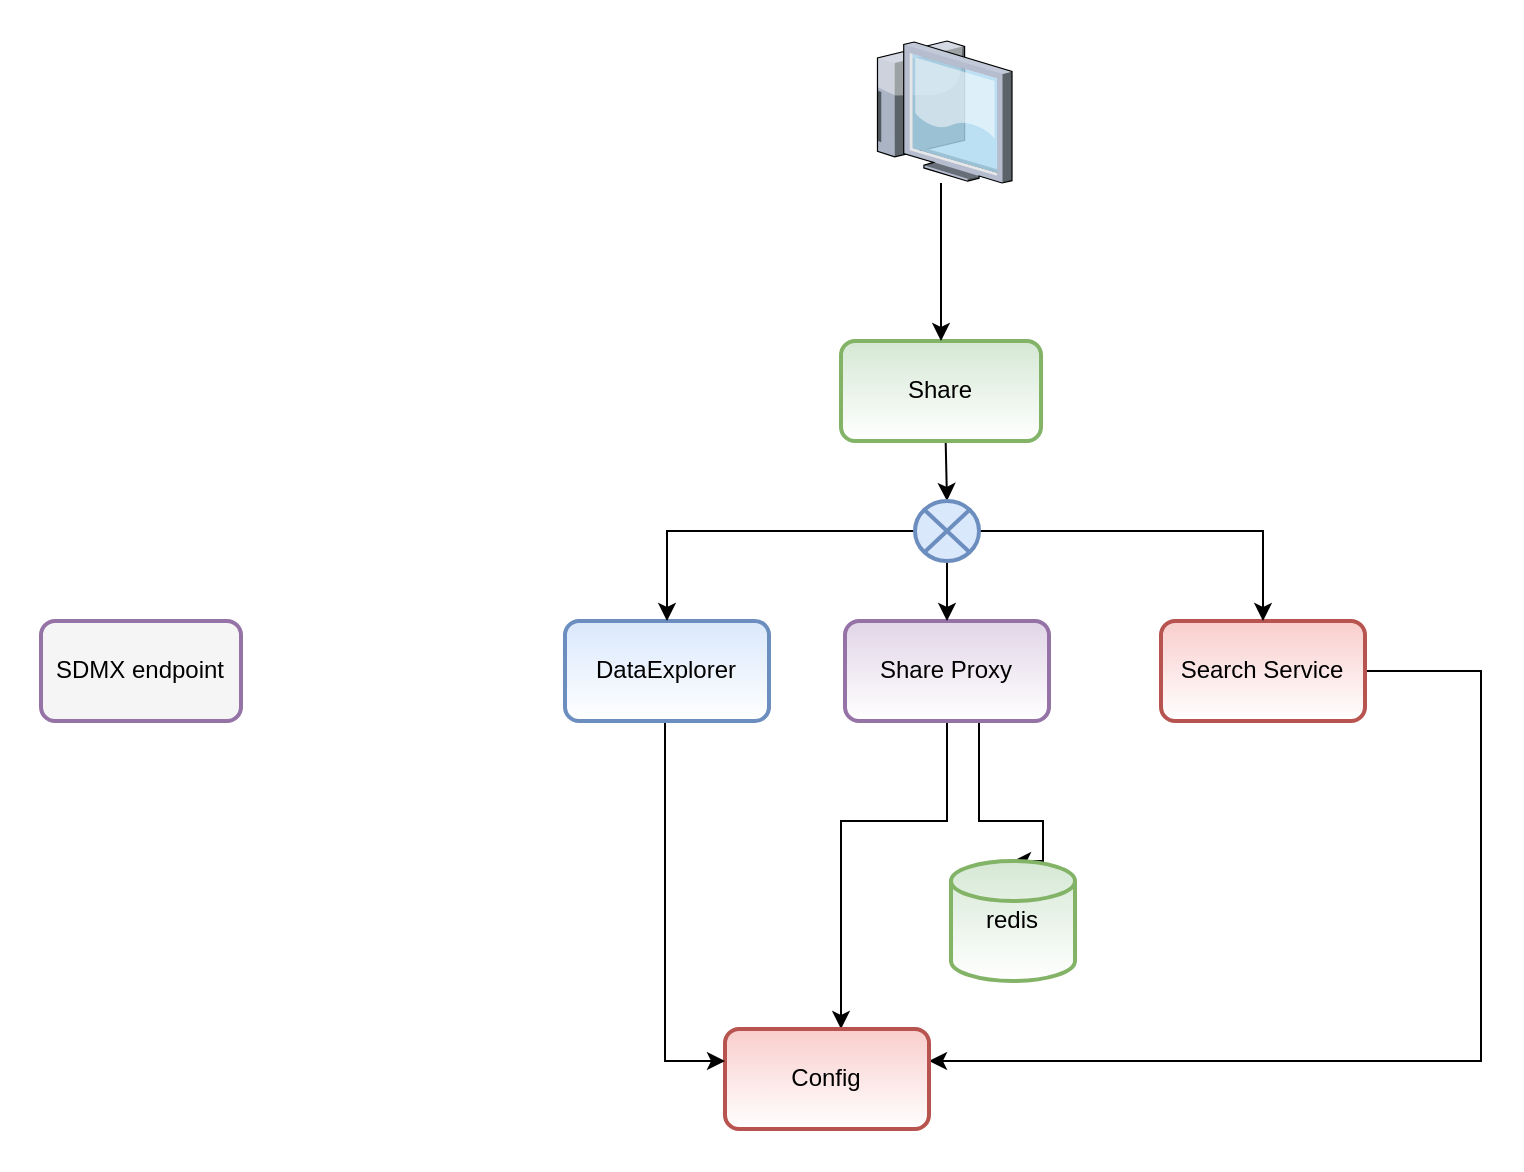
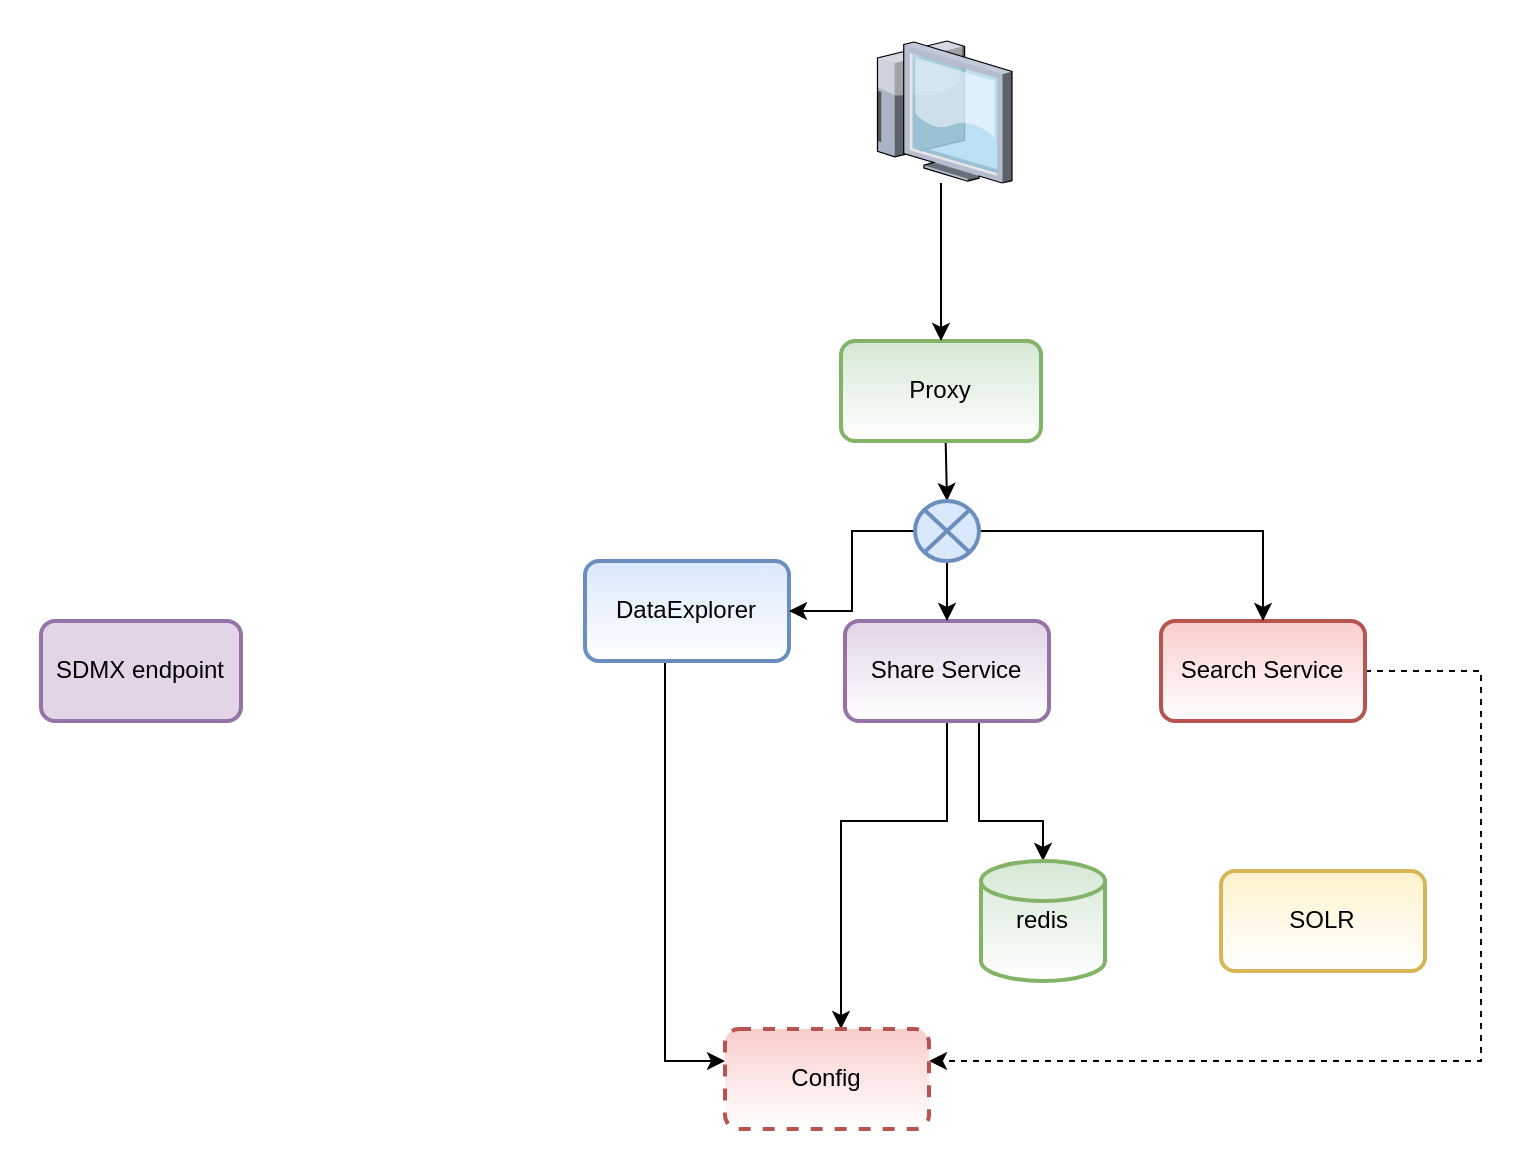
node "Share": label "Share" -> "Proxy"
node "SDMX endpoint": fillcolor #f5f5f5 -> #e1d5e7
node "DataExplorer": moved (667, 671) -> (687, 611)
node "Share Proxy": label "Share Proxy" -> "Share Service"
node "redis": moved (1013, 921) -> (1043, 921)
node "SOLR": added
edge "Search Service" -> "Config": style solid -> dashed
node "Config": style solid -> dashed
